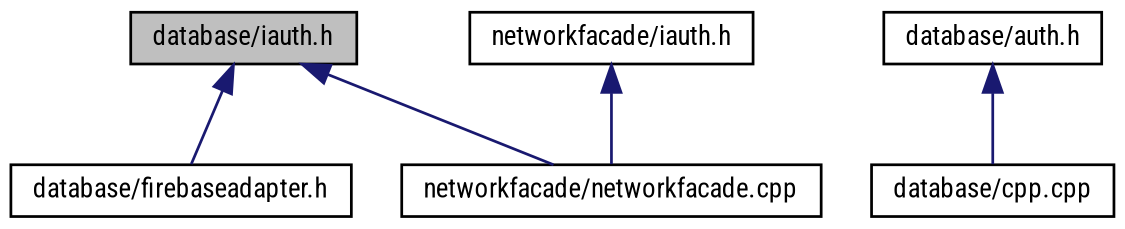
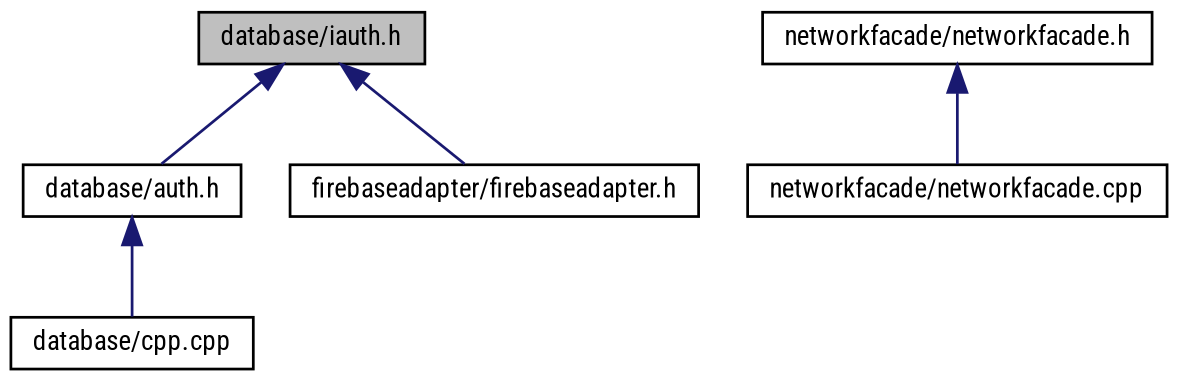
node "networkfacade/iauth.h": label "networkfacade/iauth.h" -> "networkfacade/networkfacade.h"
edge "networkfacade/networkfacade.cpp" -> "database/iauth.h": now "database/auth.h" -> "database/iauth.h"
node "database/firebaseadapter.h": label "database/firebaseadapter.h" -> "firebaseadapter/firebaseadapter.h"
